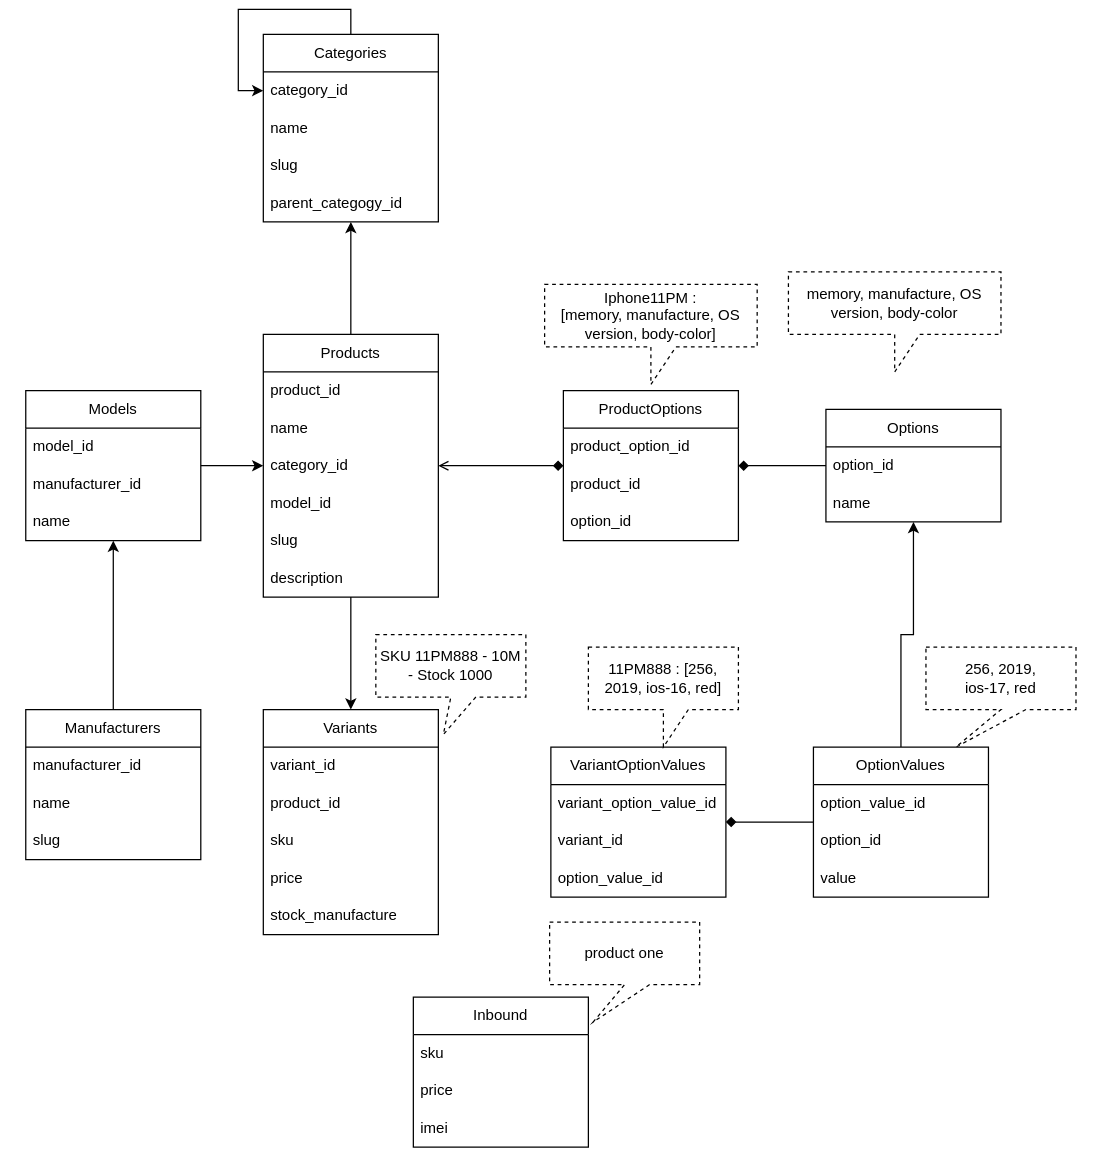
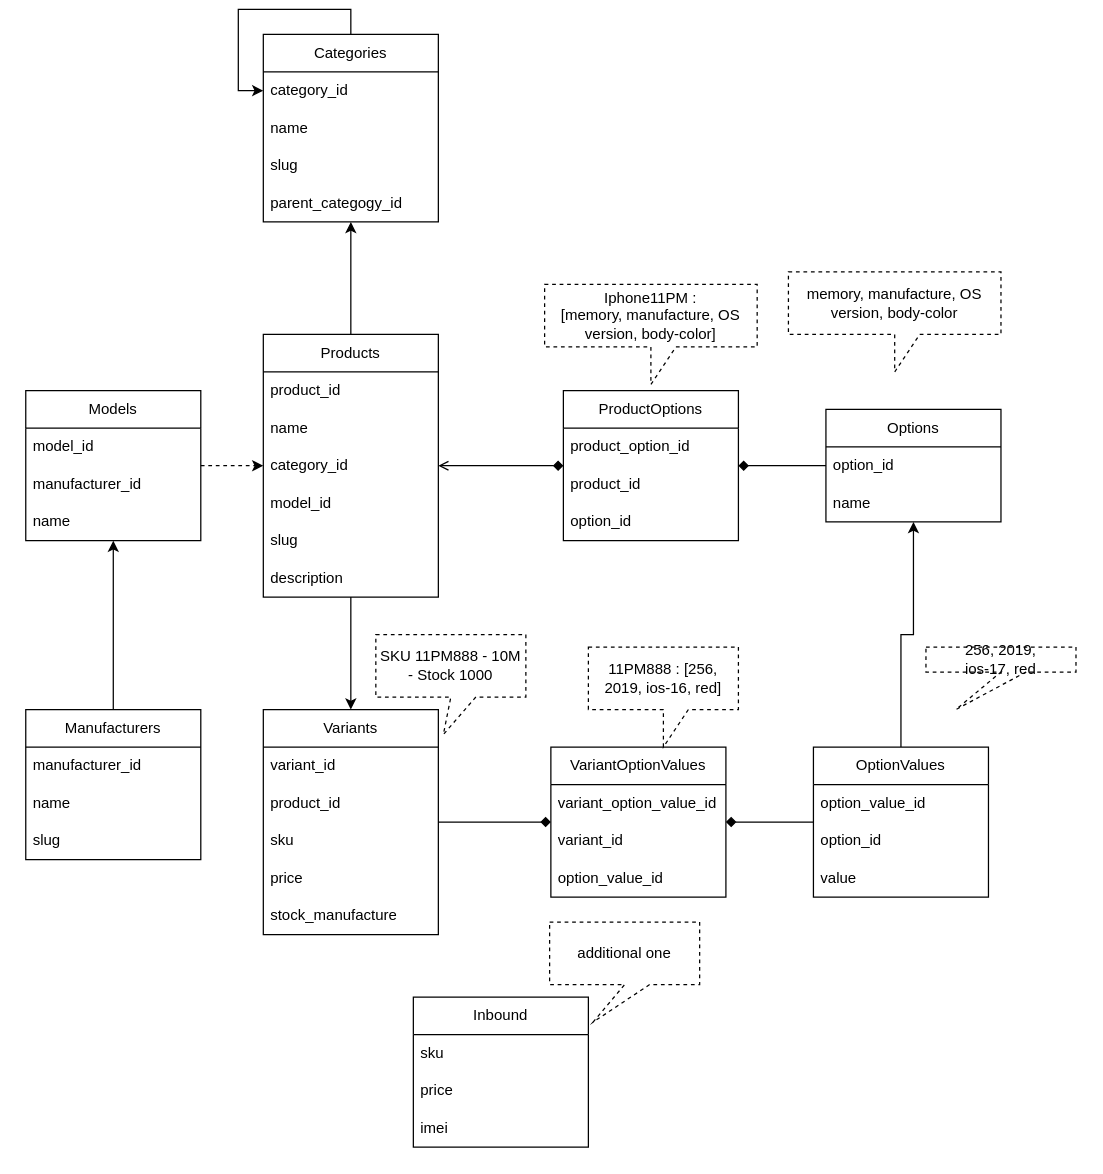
edge "Models" -> "Products": style solid -> dashed
node "256, 2019, ios-17, red": size 150x100 -> 150x63
edge "Variants" -> "VariantOptionValues": added
node "product one": label "product one" -> "additional one"
